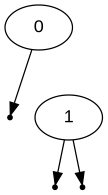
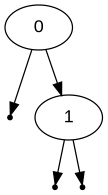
edge "0" -> "1": added
